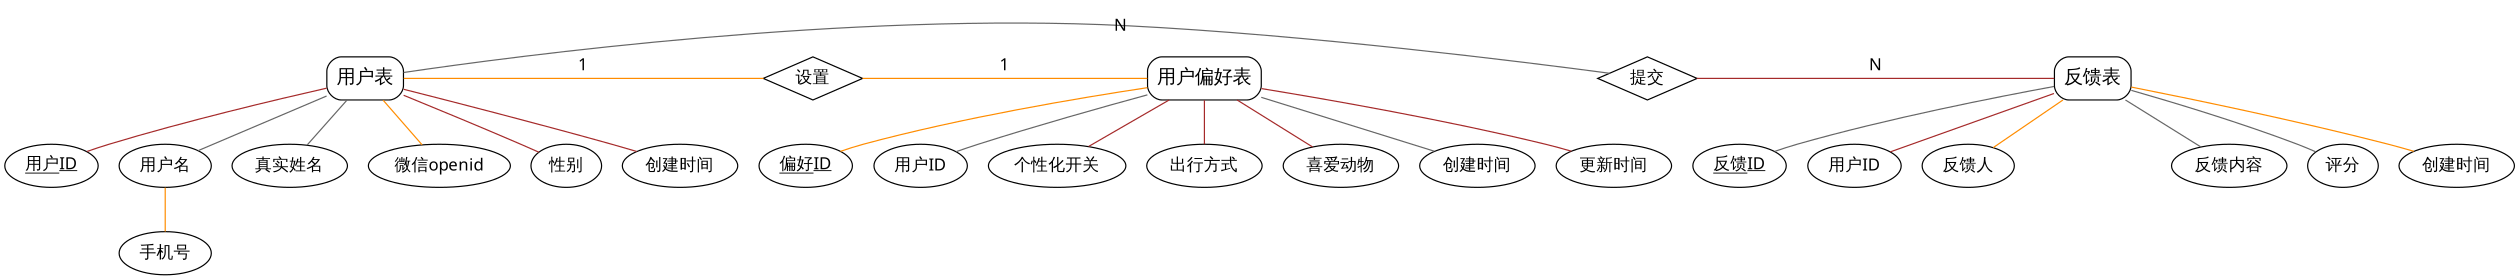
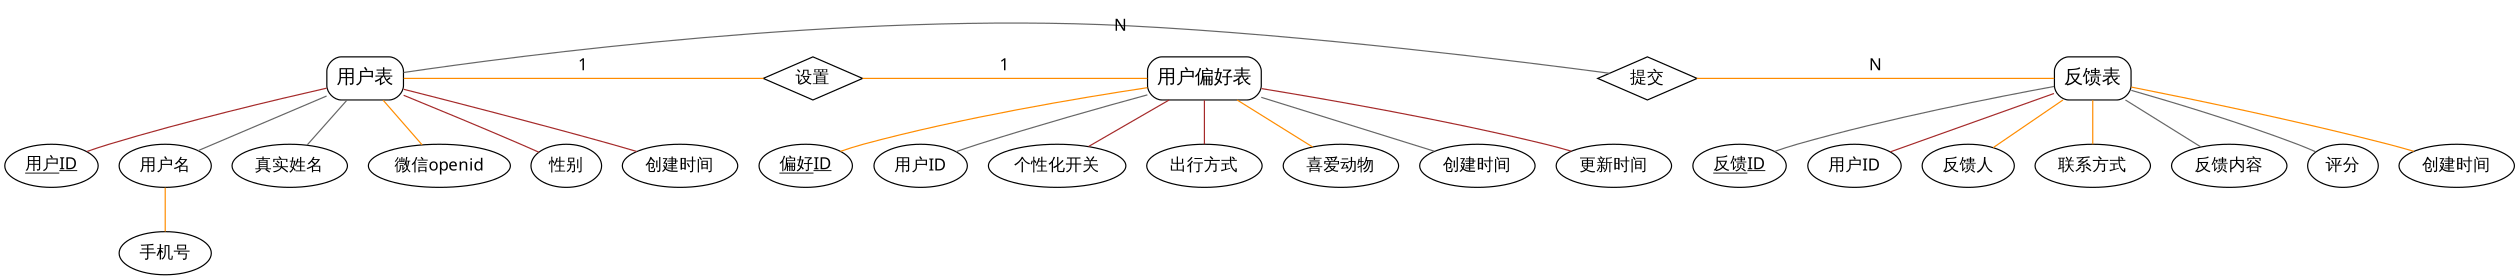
edge "提交" -- "反馈表": color brown -> darkorange
edge "用户偏好表" -- "喜爱动物": color brown -> darkorange
node "联系方式": added
